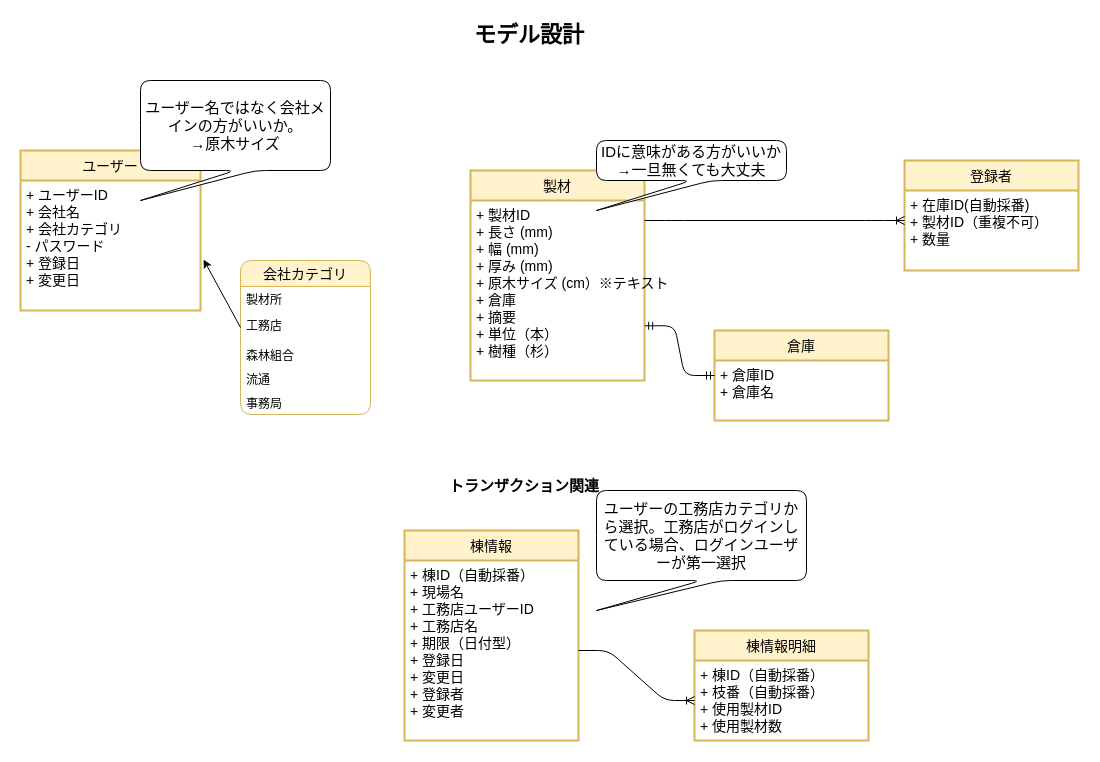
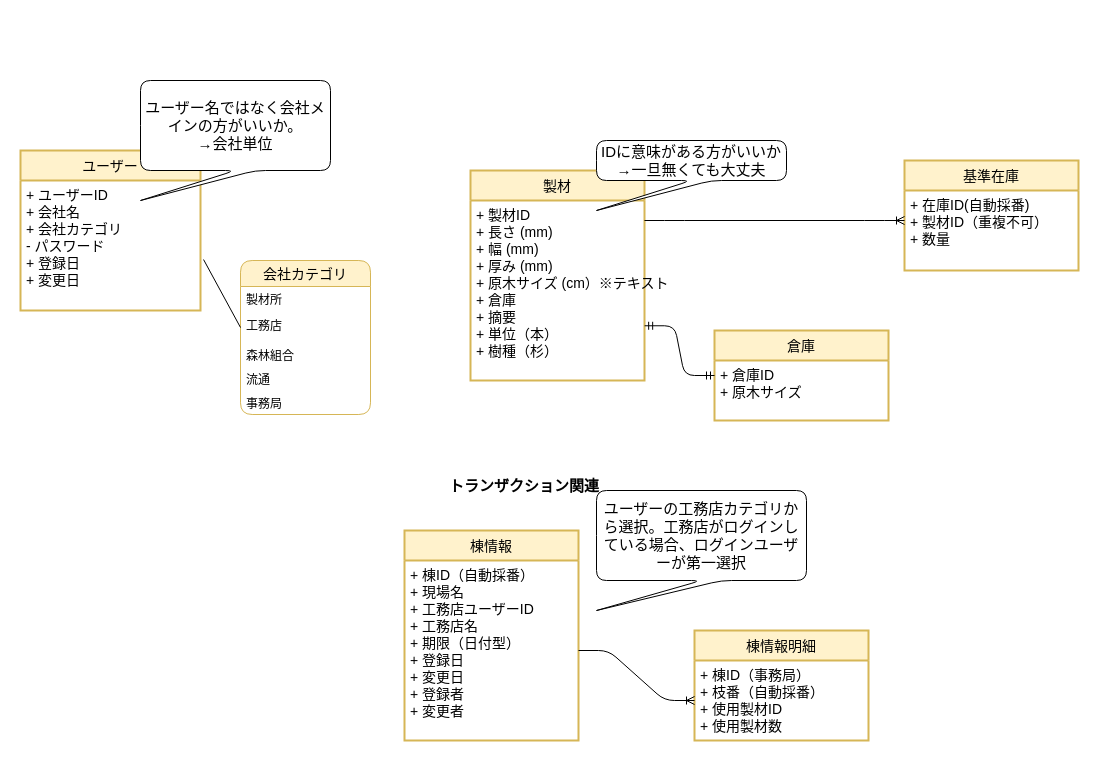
node "モデル設計": removed
node "ユーザー名ではなく会社メインの方がいいか。 →原木サイズ": label "ユーザー名ではなく会社メインの方がいいか。 →原木サイズ" -> "ユーザー名ではなく会社メインの方がいいか。 →会社単位"
node "登録者": label "登録者" -> "基準在庫"
edge "工務店" -> "+ ユーザーID + 会社名 + 会社カテゴリ - パスワード + 登録日 + 変更日": arrowhead classic -> none
node "+ 倉庫ID + 倉庫名": label "+ 倉庫ID + 倉庫名" -> "+ 倉庫ID + 原木サイズ"
node "+ 棟ID（自動採番） + 枝番（自動採番） + 使用製材ID + 使用製材数": label "+ 棟ID（自動採番） + 枝番（自動採番） + 使用製材ID + 使用製材数" -> "+ 棟ID（事務局） + 枝番（自動採番） + 使用製材ID + 使用製材数"
